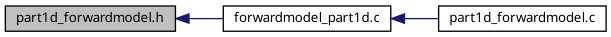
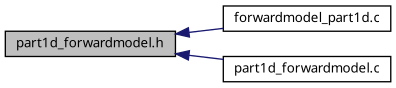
edge "part1d_forwardmodel.c" -> "forwardmodel_part1d.c": now "part1d_forwardmodel.c" -> "part1d_forwardmodel.h"
